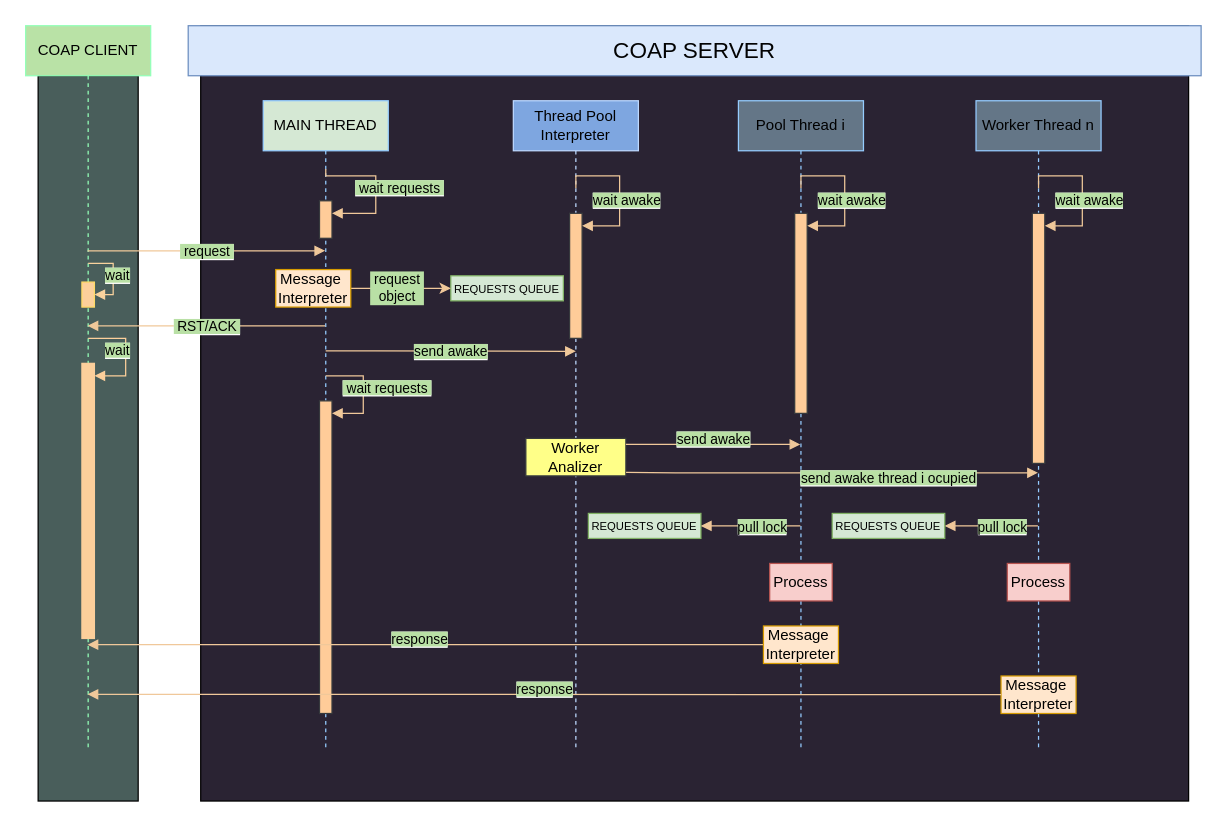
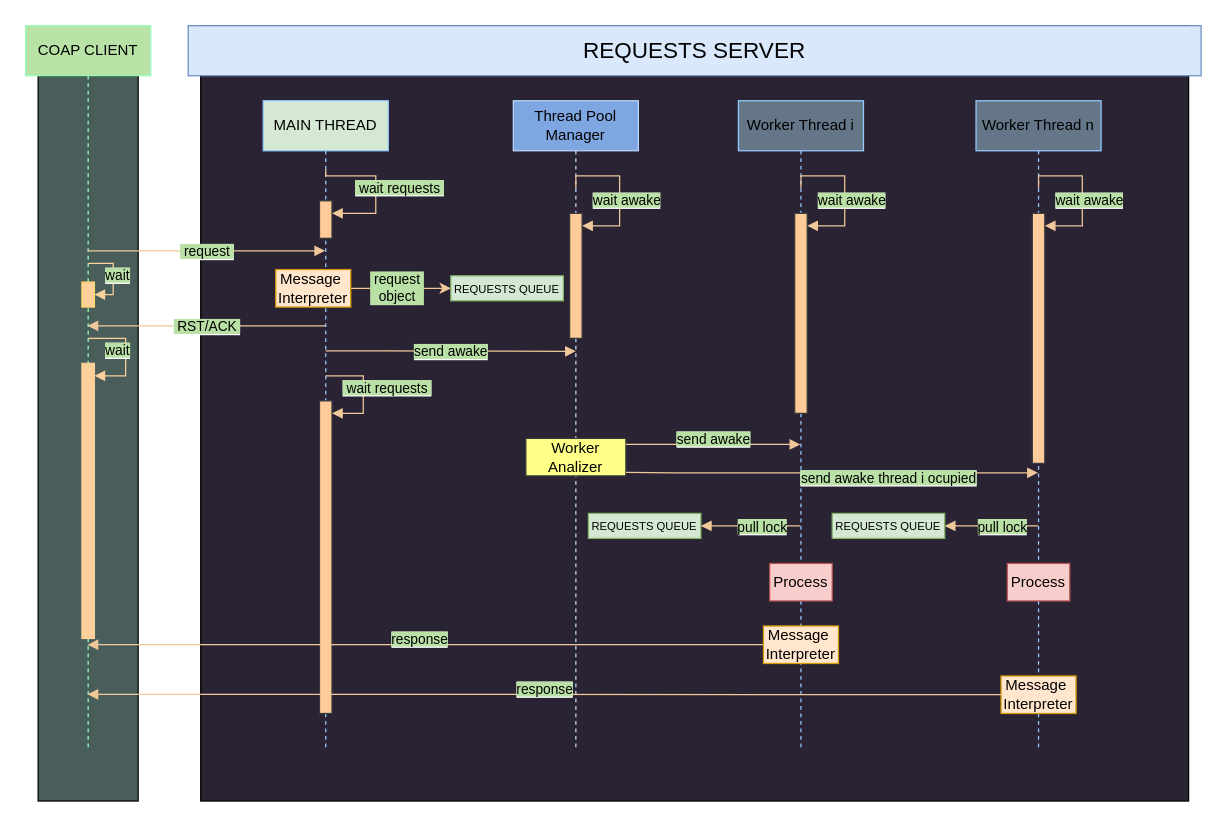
node "COAP SERVER": label "COAP SERVER" -> "REQUESTS SERVER"
node "Thread Pool Interpreter": label "Thread Pool Interpreter" -> "Thread Pool Manager"
node "Pool Thread i": label "Pool Thread i" -> "Worker Thread i"
